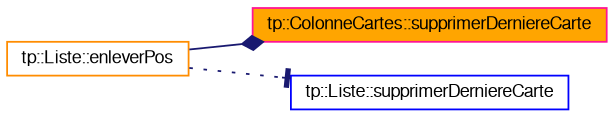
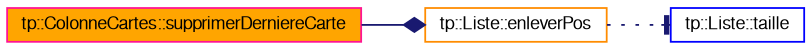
edge "tp::Liste::enleverPos" -> "tp::ColonneCartes::supprimerDerniereCarte": reversed
node "tp::Liste::supprimerDerniereCarte": label "tp::Liste::supprimerDerniereCarte" -> "tp::Liste::taille"
